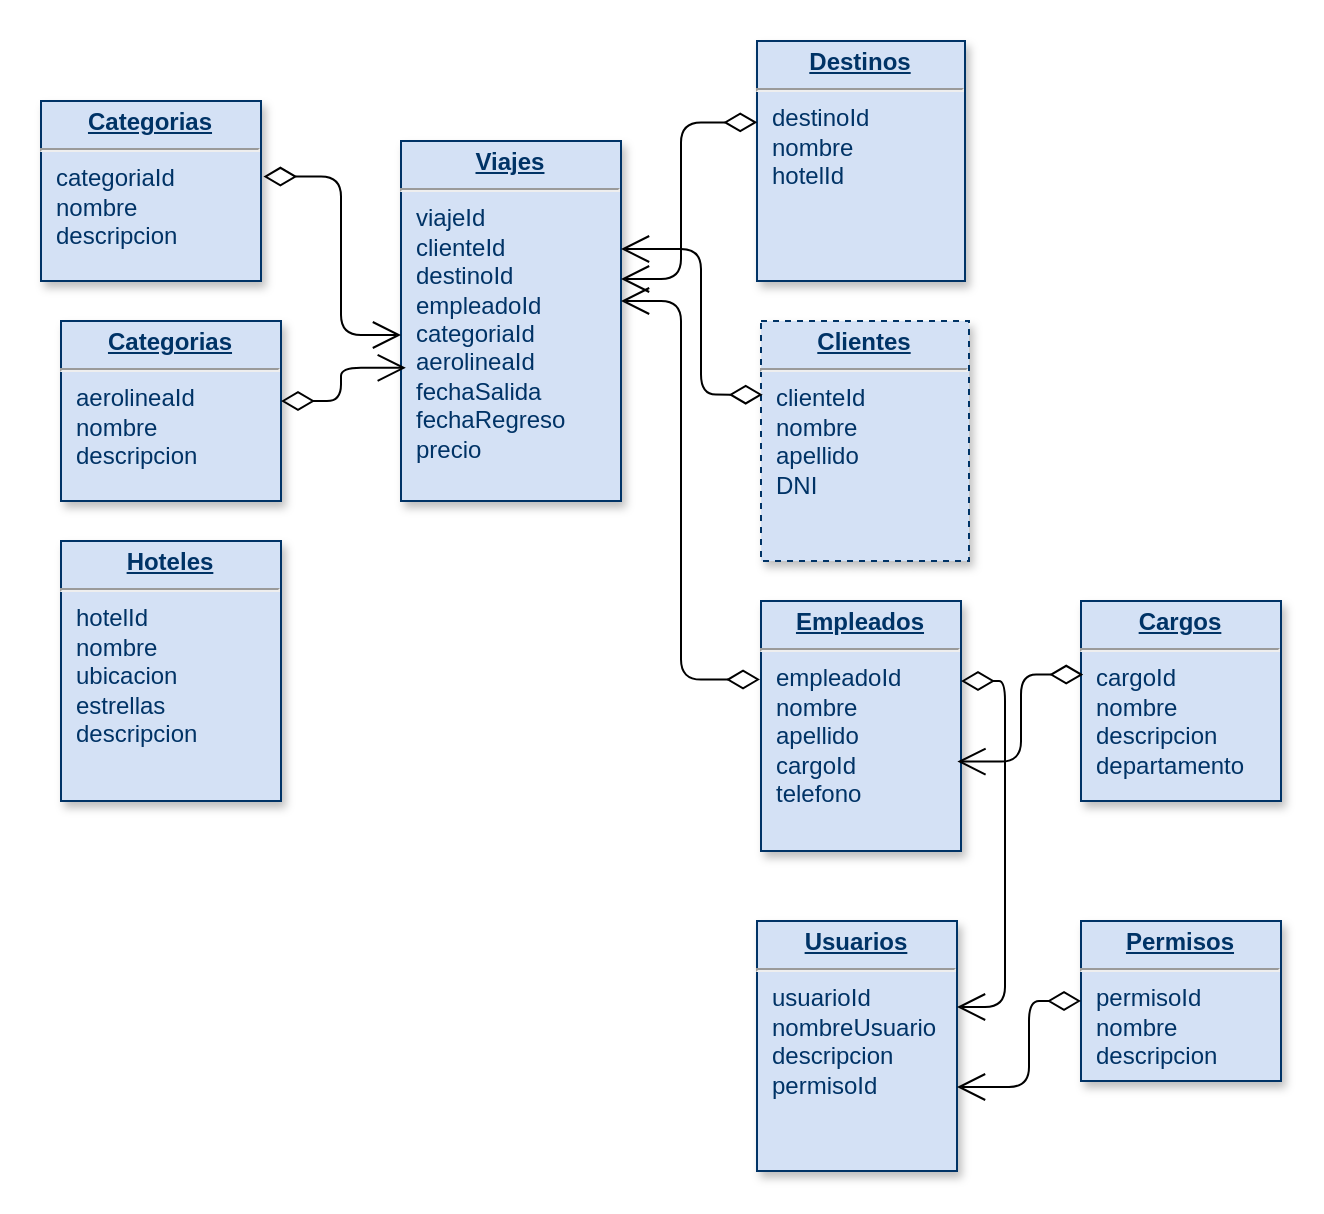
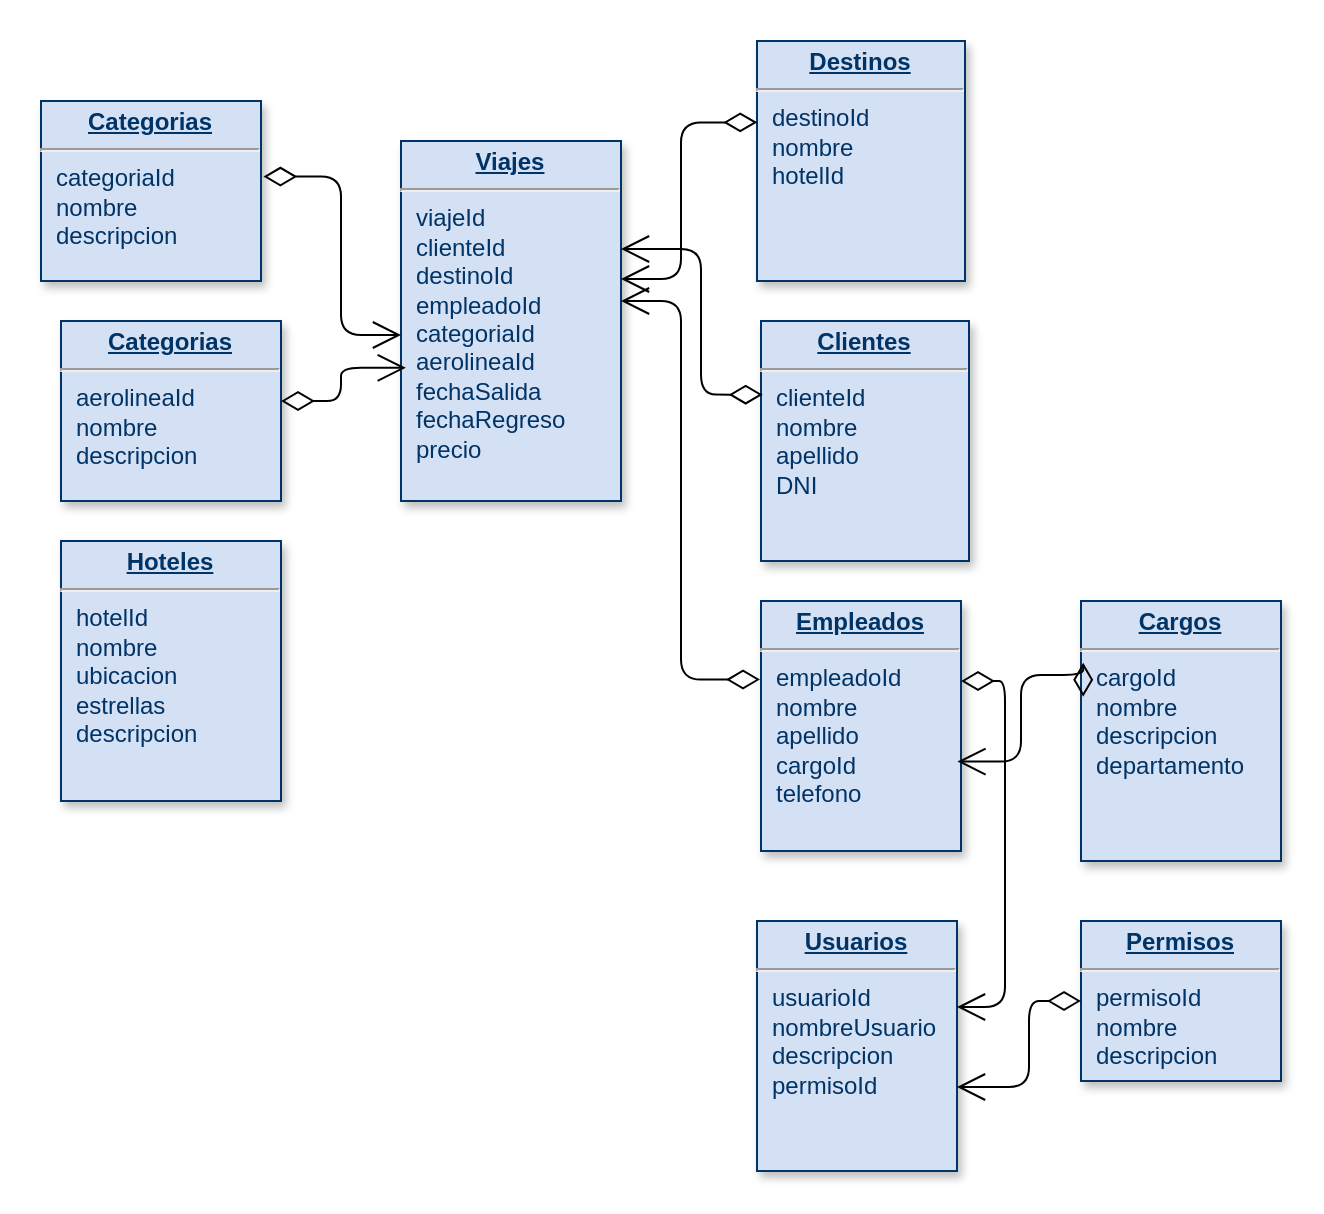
node "Clientes clienteId nombre apellido DNI": style dashed -> solid
node "Cargos cargoId nombre descripcion departamento": size 200x200 -> 200x260
